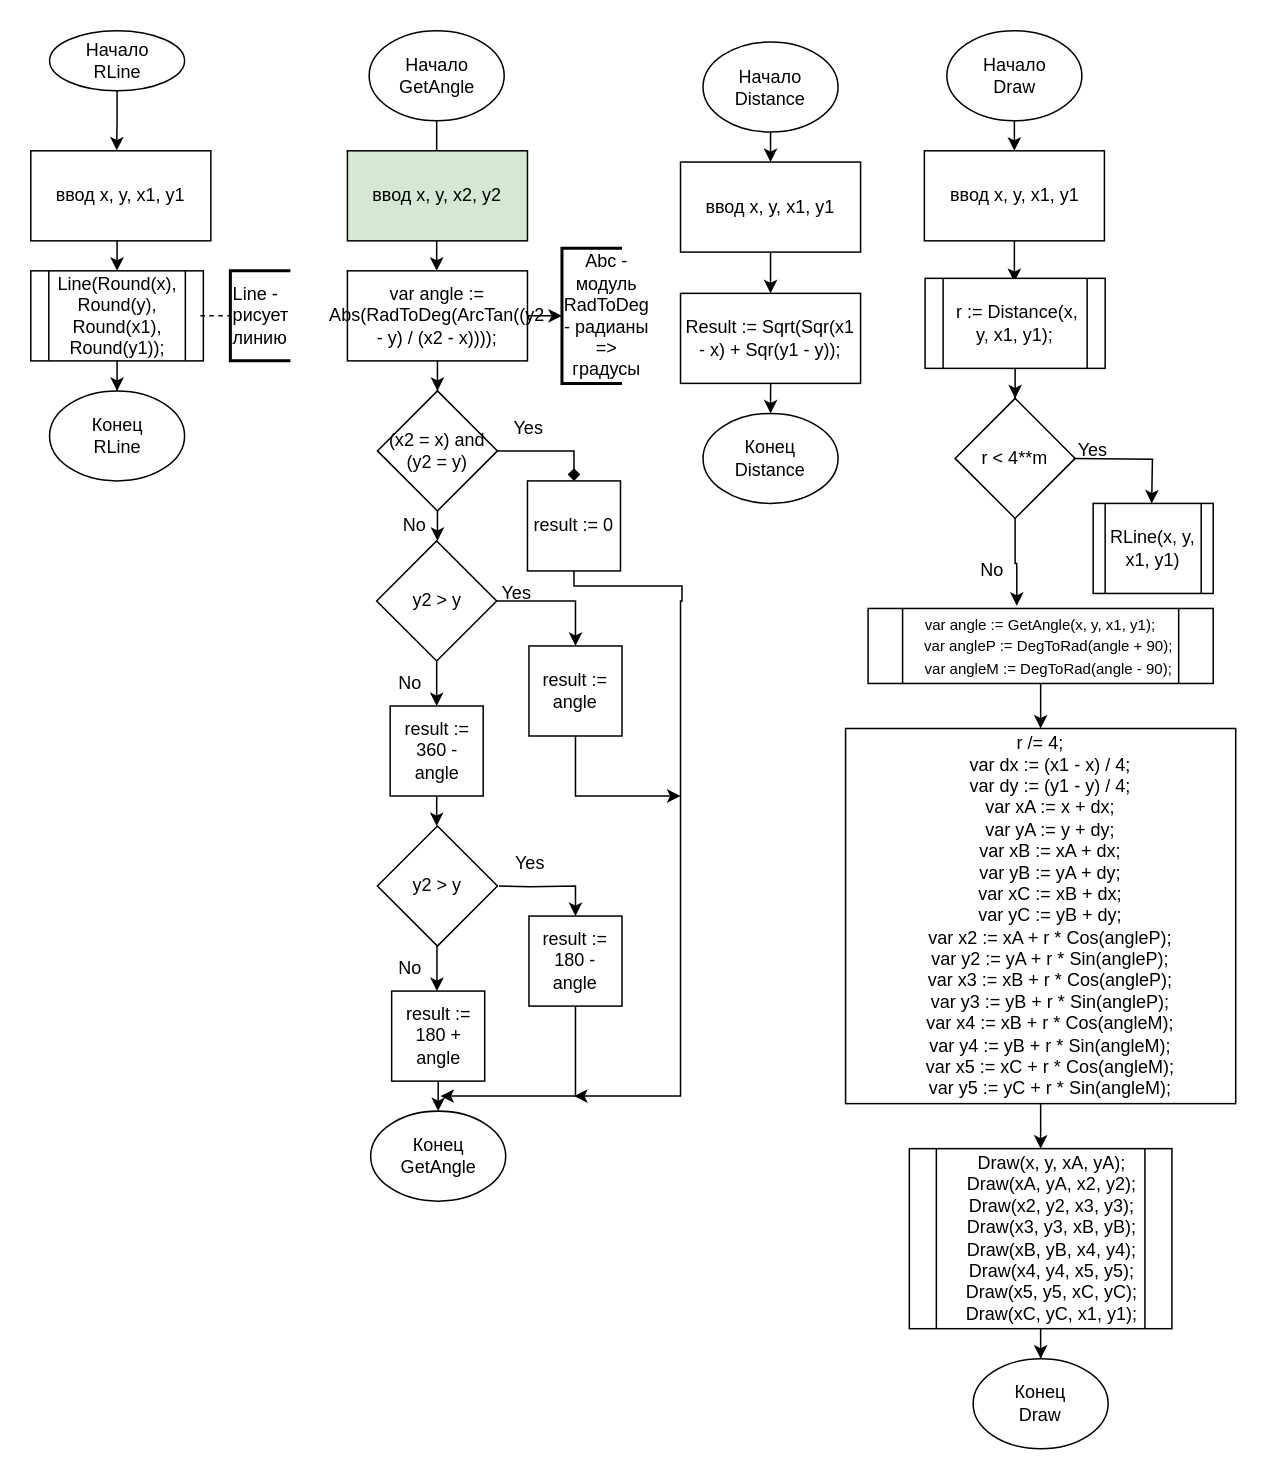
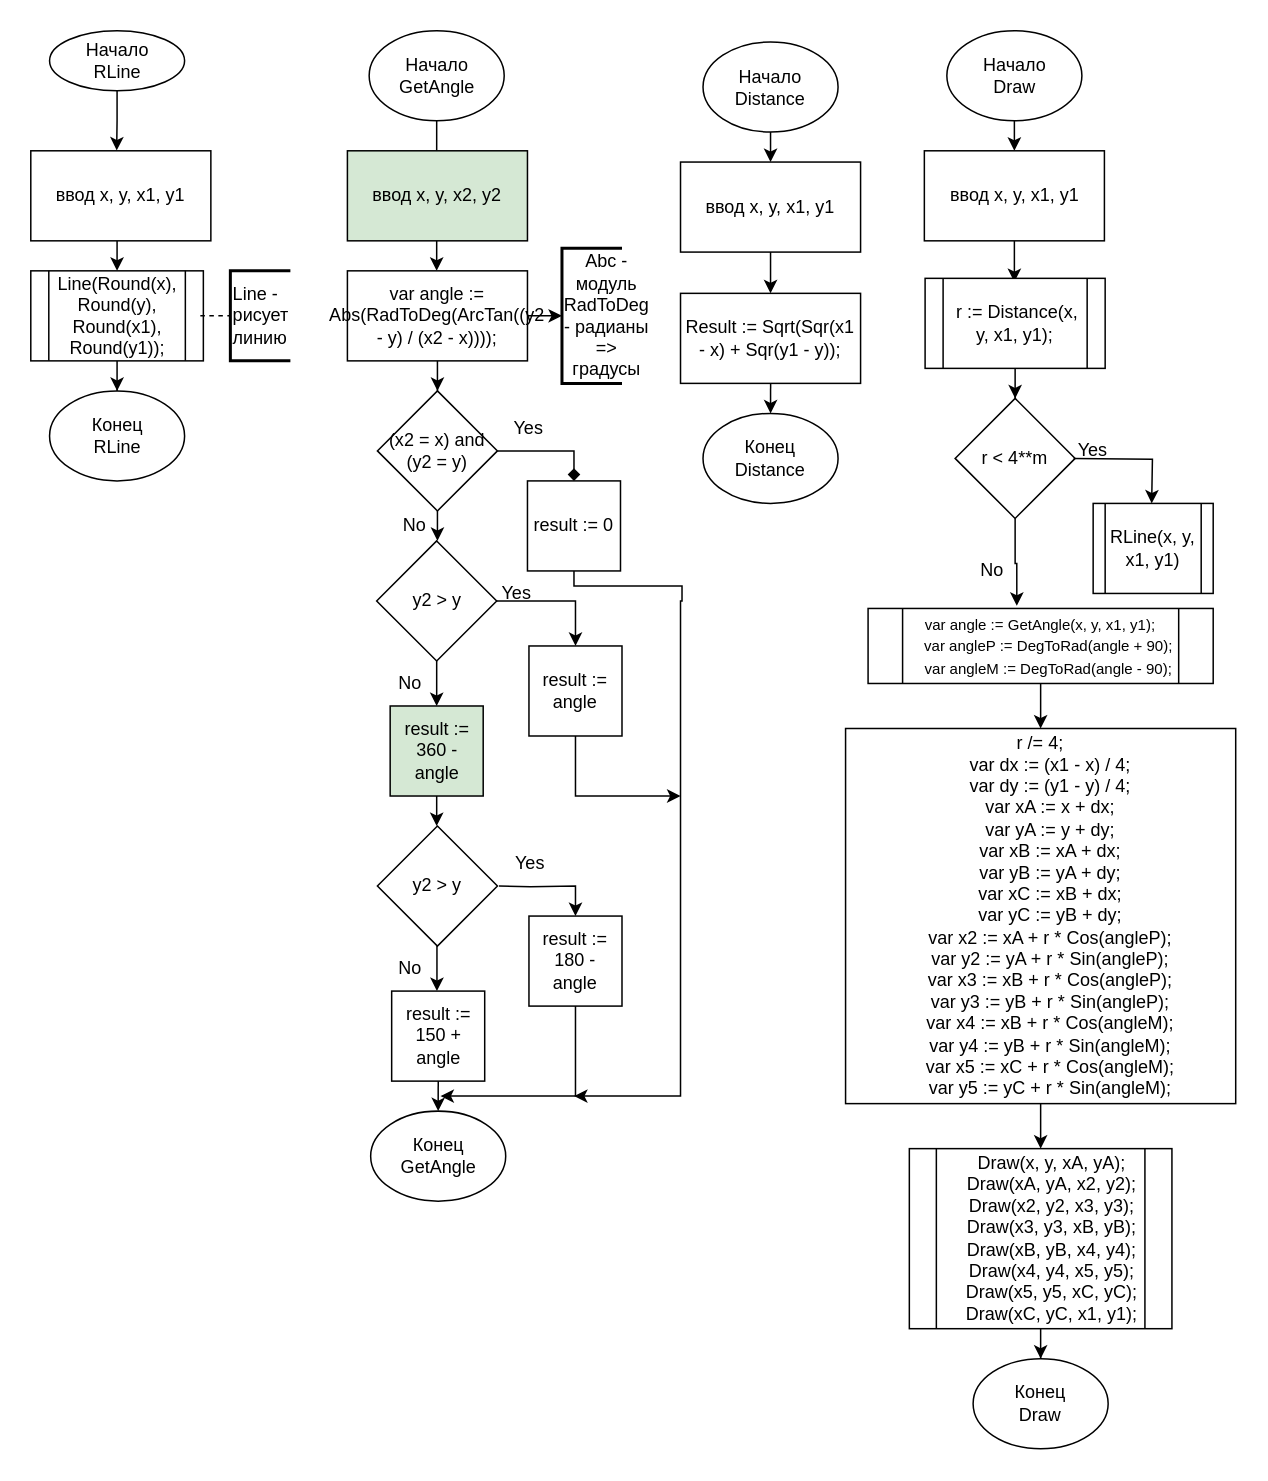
node "result := 360 - angle": fillcolor #ffffff -> #d5e8d4
node "result := 180 + angle": label "result := 180 + angle" -> "result := 150 + angle"
